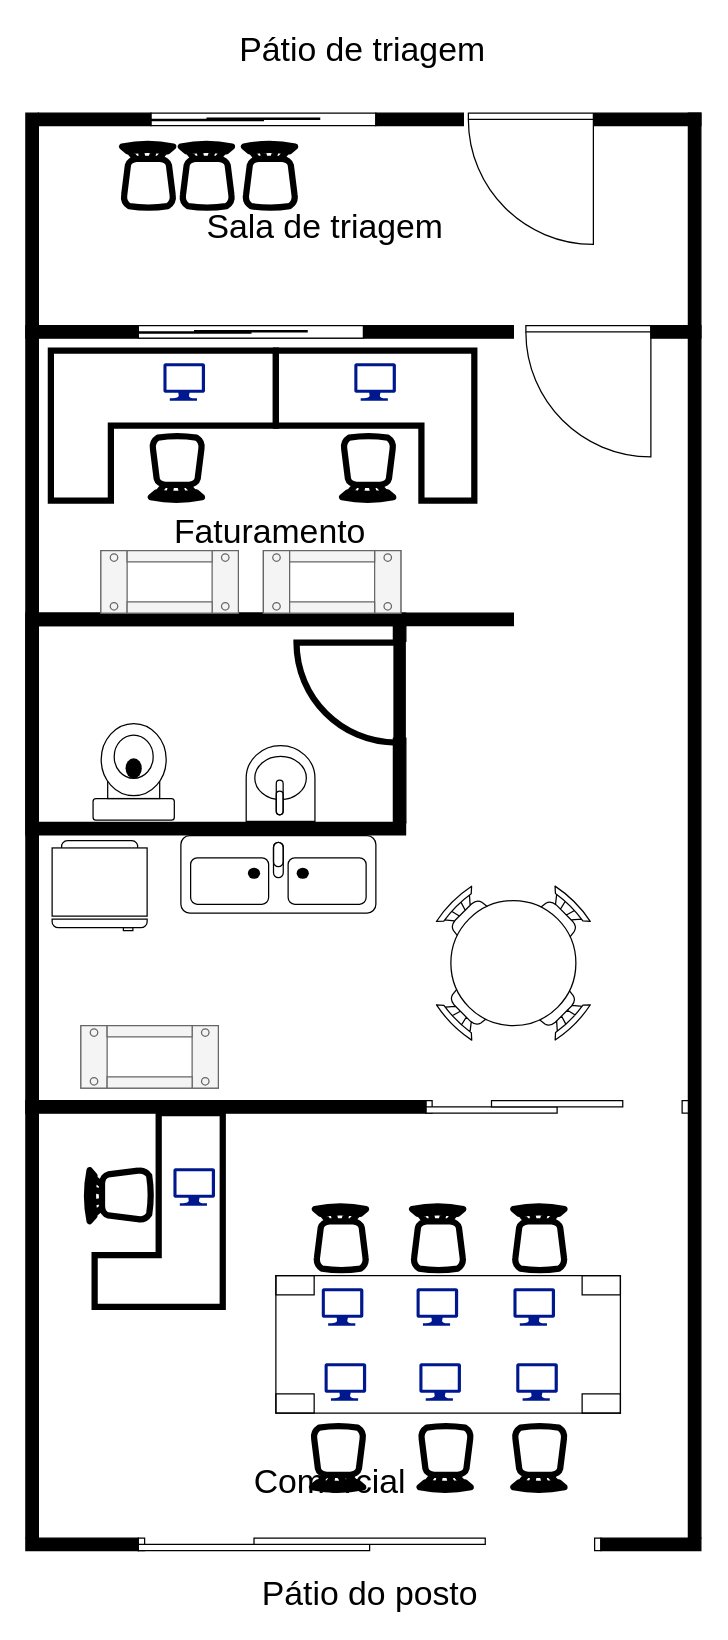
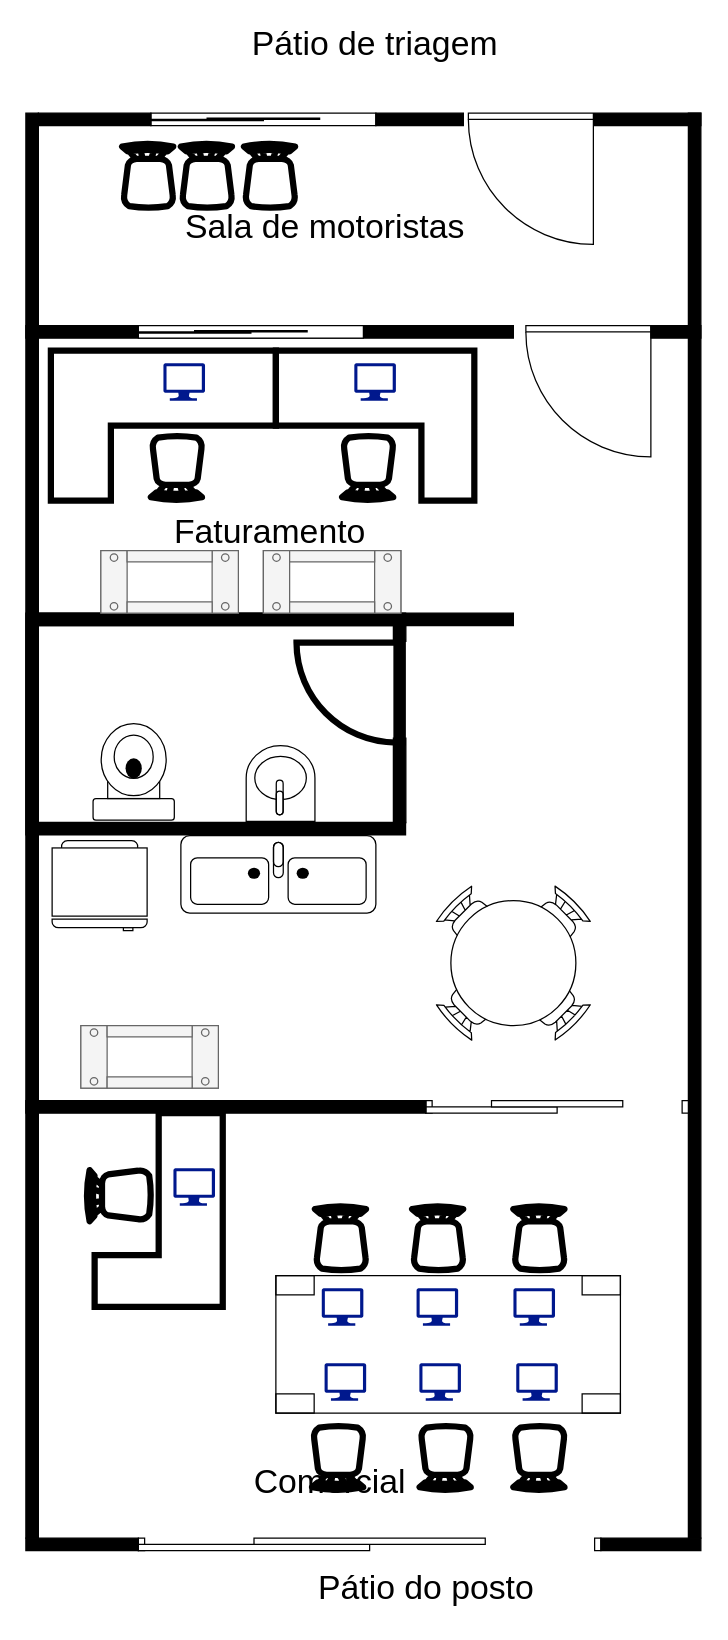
node "Pátio de triagem": moved (362, 51) -> (375, 44)
node "Sala de triagem": label "Sala de triagem" -> "Sala de motoristas"
node "Pátio do posto": moved (369, 1594) -> (426, 1588)
